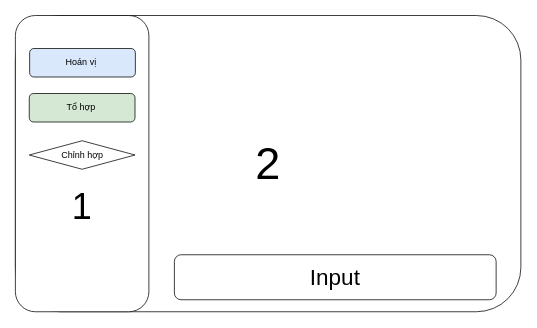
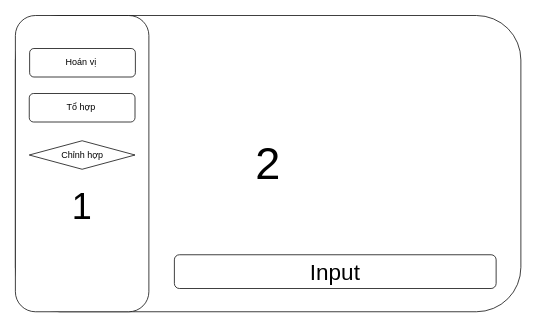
node "Hoán vị": fillcolor #dae8fc -> #ffffff
node "Tổ hợp": fillcolor #d5e8d4 -> #ffffff
node "Input": size 322x45 -> 322x34
